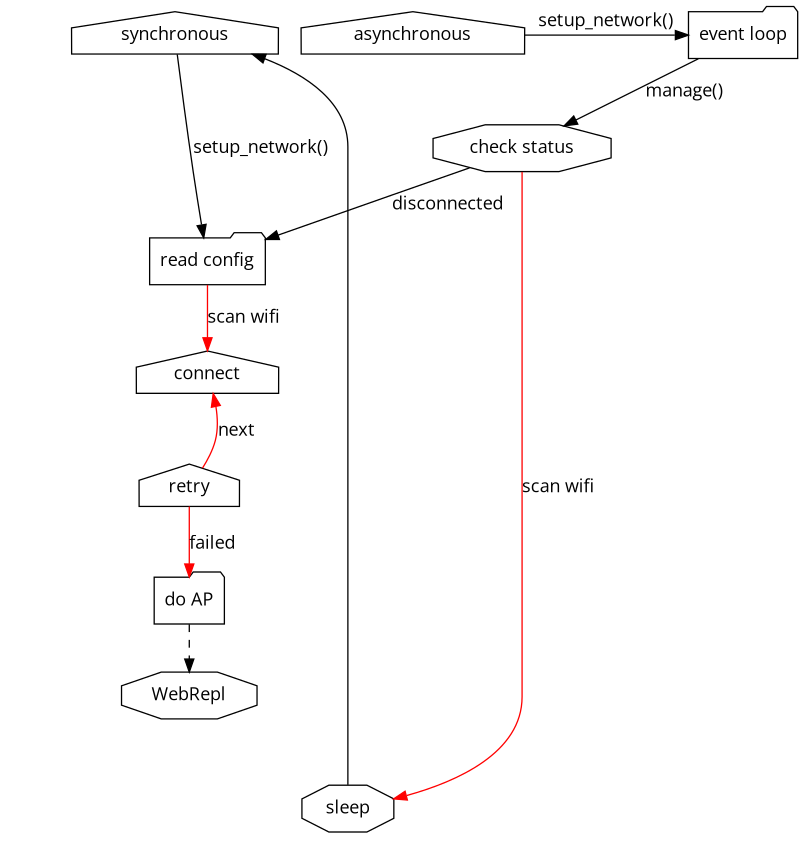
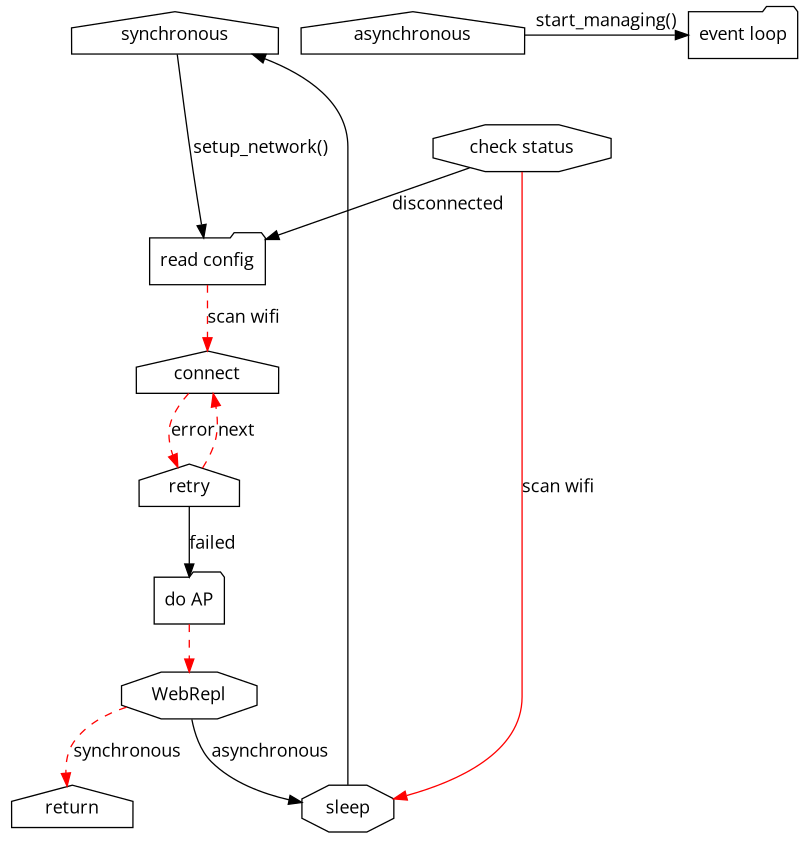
edge "asynchronous" -> "event loop": label "setup_network()" -> "start_managing()"
edge "event loop" -> "check status": removed, label "manage()"
edge "read config" -> "connect": style solid -> dashed
edge "connect" -> "retry": added, label "error"
edge "retry" -> "connect": style solid -> dashed
edge "retry" -> "do AP": color red -> black
edge "do AP" -> "WebRepl": color black -> red
edge "WebRepl" -> "sleep": added, label "asynchronous"
node "return": added
